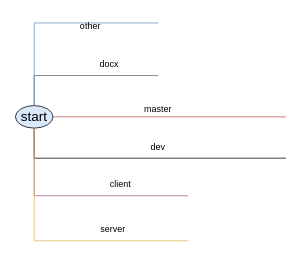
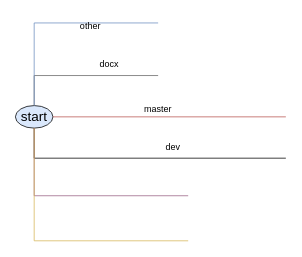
node "dev": moved (158, 147) -> (173, 147)
node "client": removed
node "server": removed
